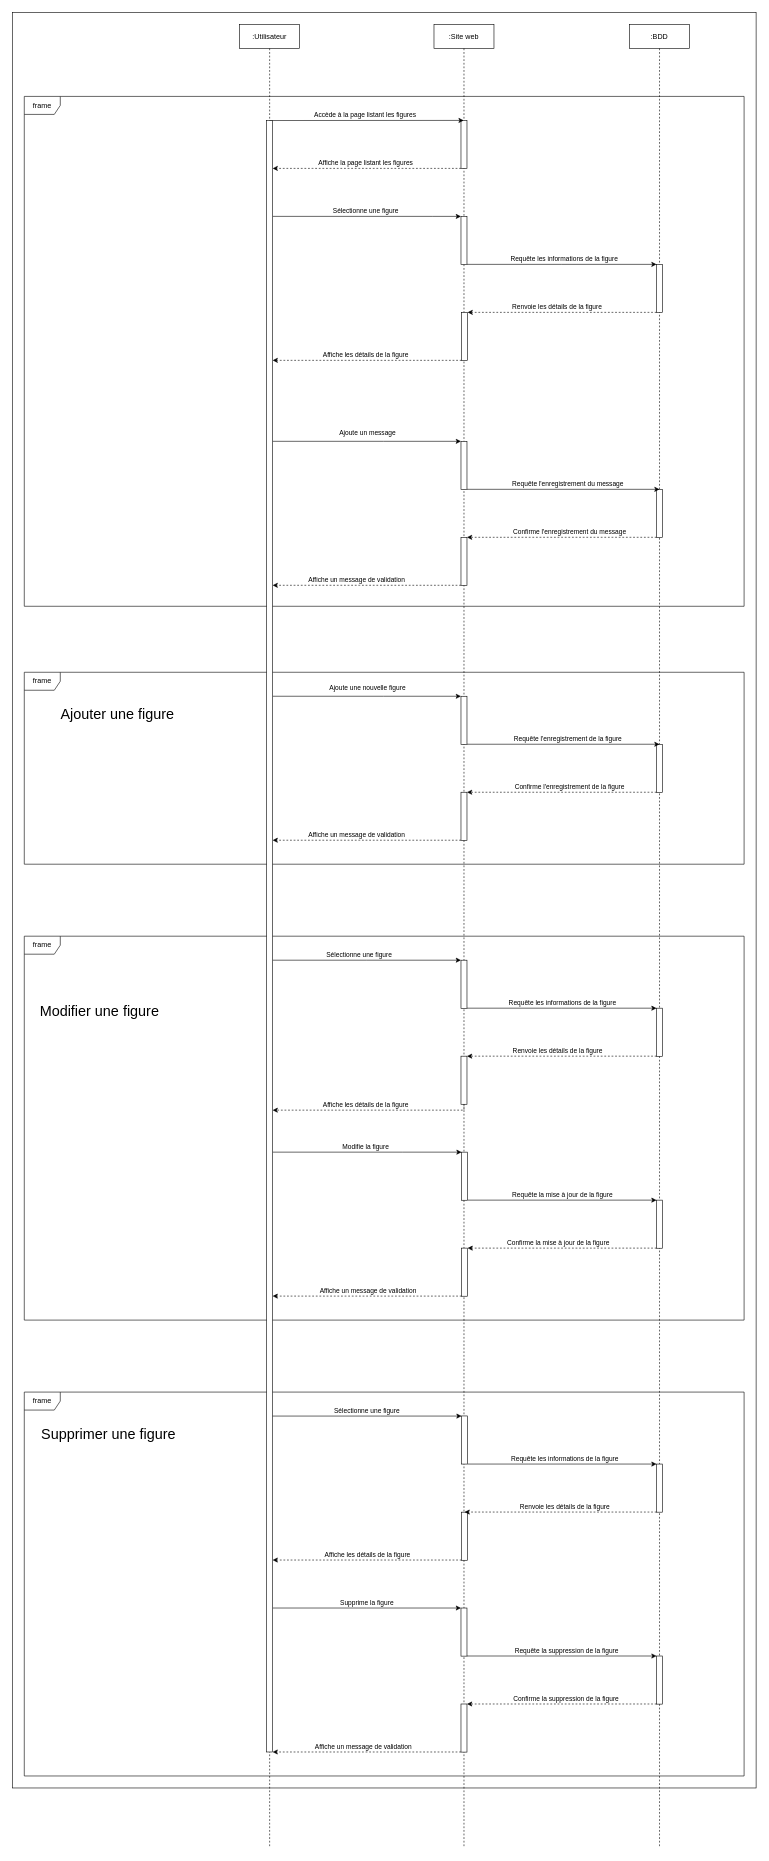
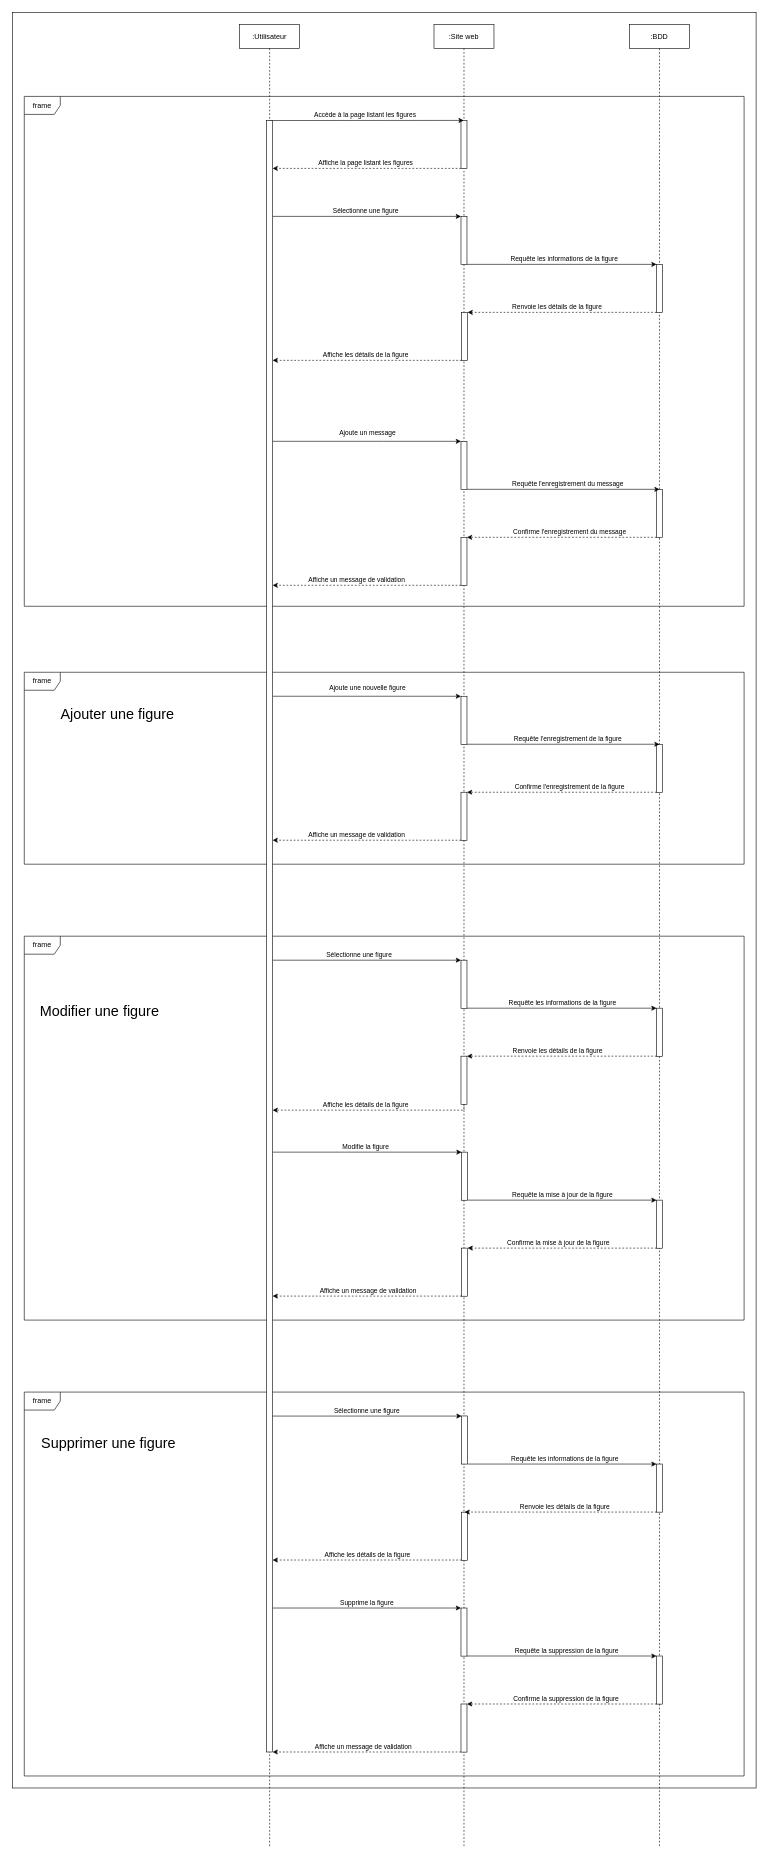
node "Supprimer une figure": moved (108, 1434) -> (108, 1443)
